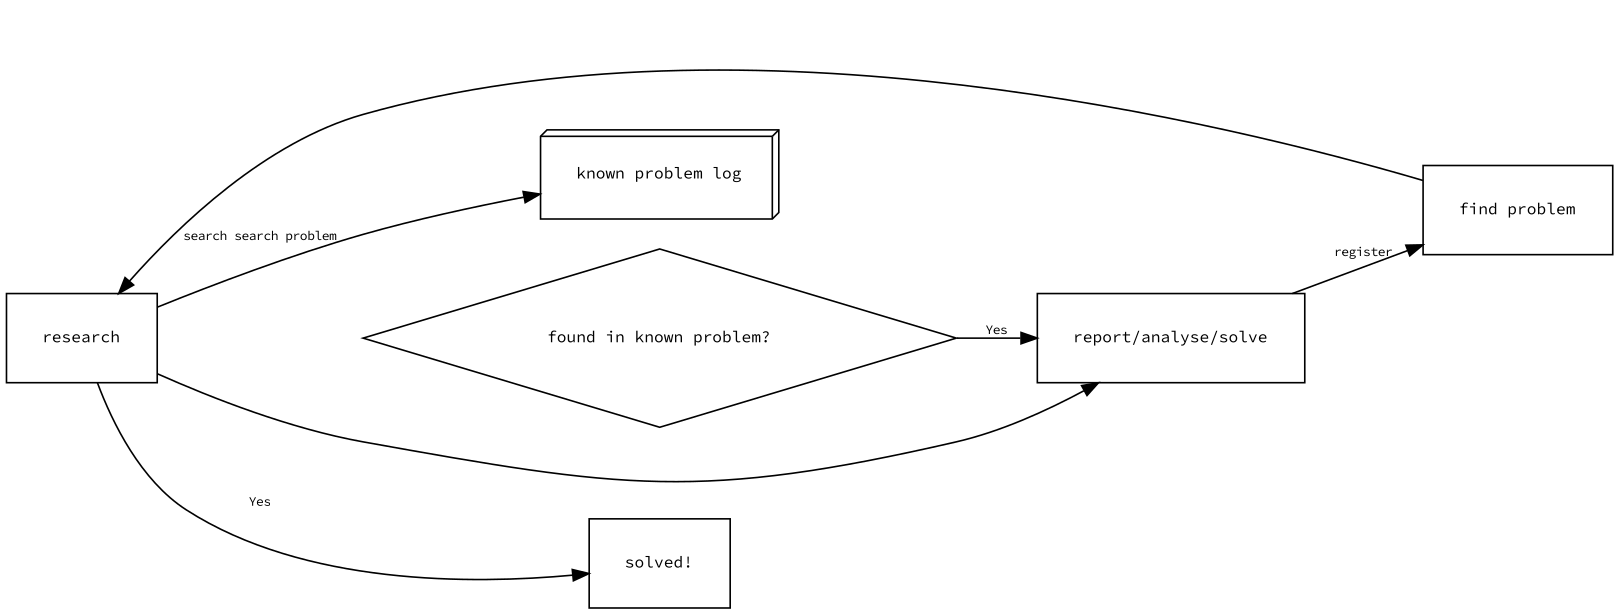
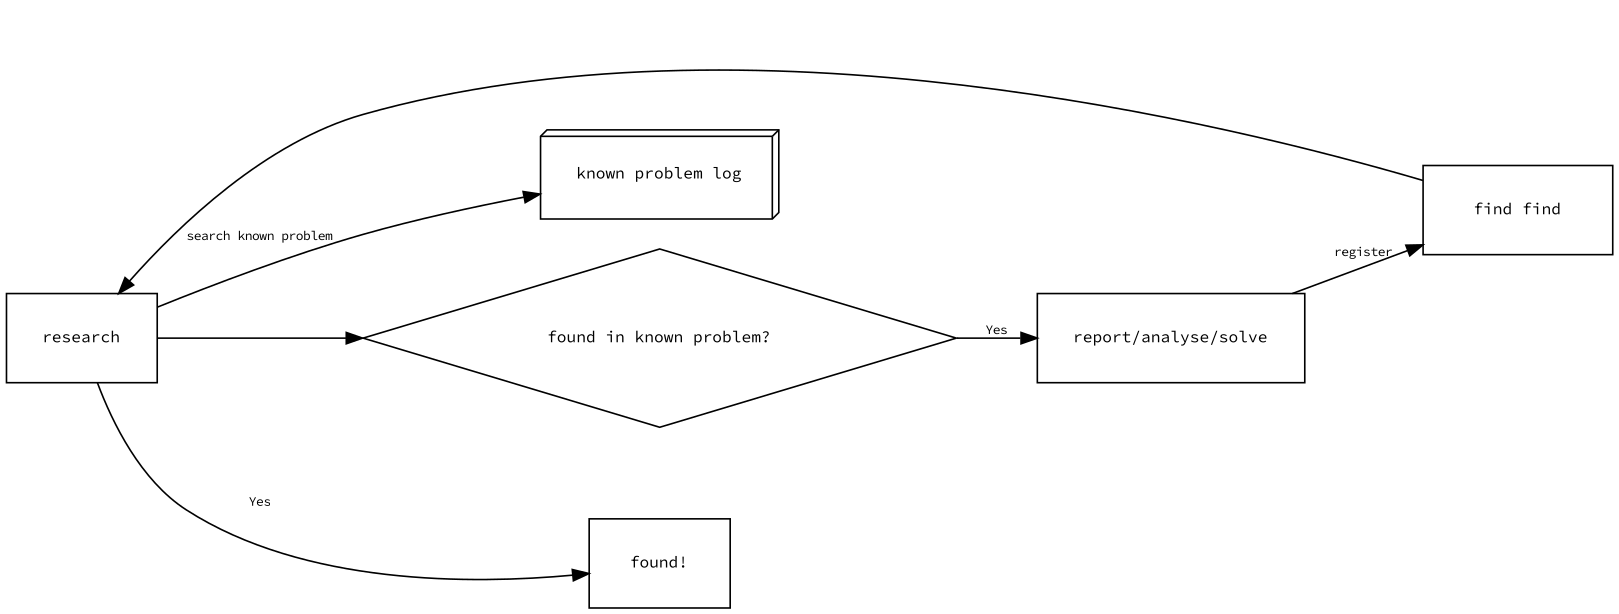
node "find problem": label "find problem" -> "find find"
edge "research" -> "known problem log": label "search search problem" -> "search known problem"
edge "research" -> "report/analyse/solve": now "research" -> "found in known problem?"
node "solved!": label "solved!" -> "found!"
